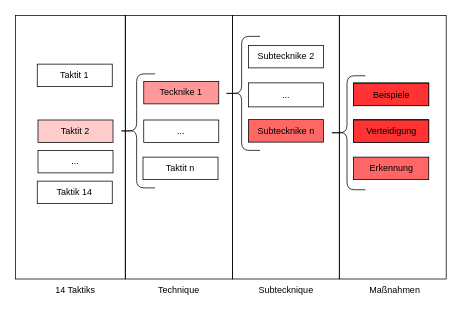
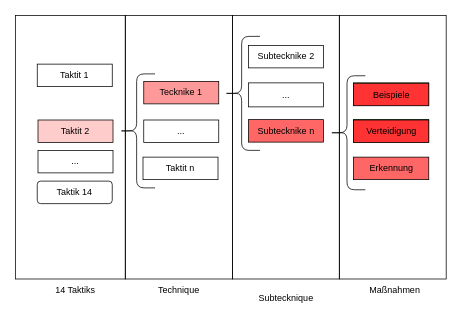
node "Taktik 14": shape rectangle -> rounded rectangle
node "Subtecknique": moved (286, 291) -> (286, 298)
